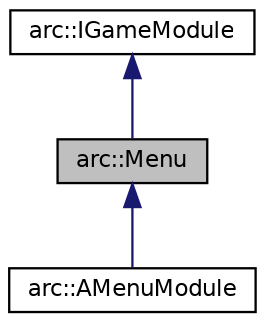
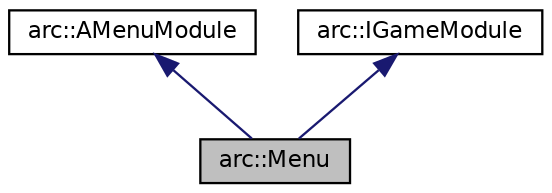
edge "arc::AMenuModule" -> "arc::Menu": reversed
